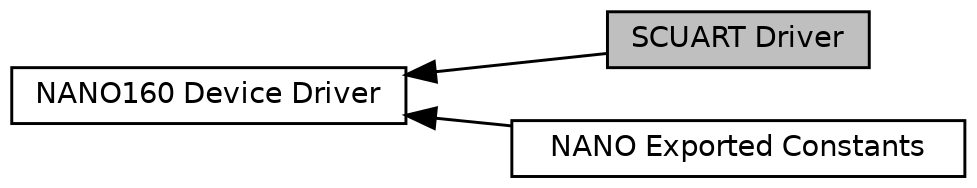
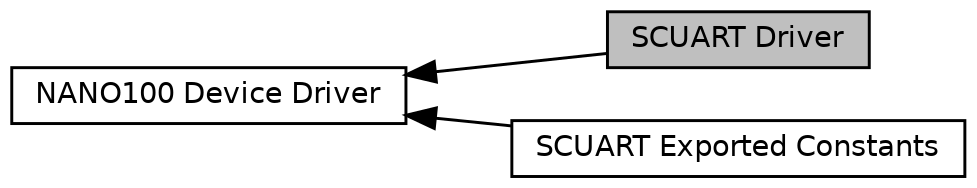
node "NANO160 Device Driver": label "NANO160 Device Driver" -> "NANO100 Device Driver"
node "NANO Exported Constants": label "NANO Exported Constants" -> "SCUART Exported Constants"
